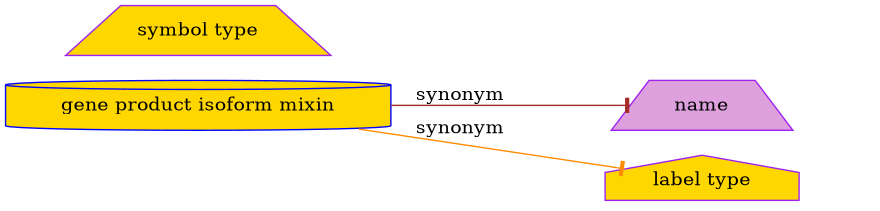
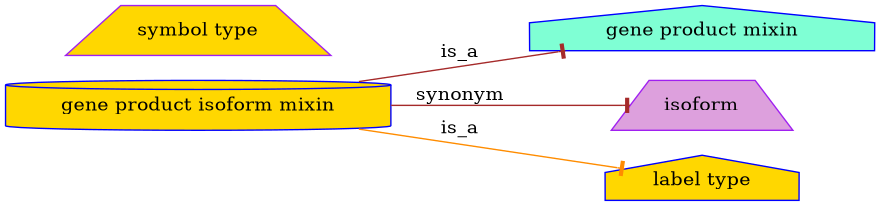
node "gene product mixin": added
node "name": label "name" -> "isoform"
edge "gene product isoform mixin" -> "label type": label "synonym" -> "is_a"
node "label type": color purple -> blue
